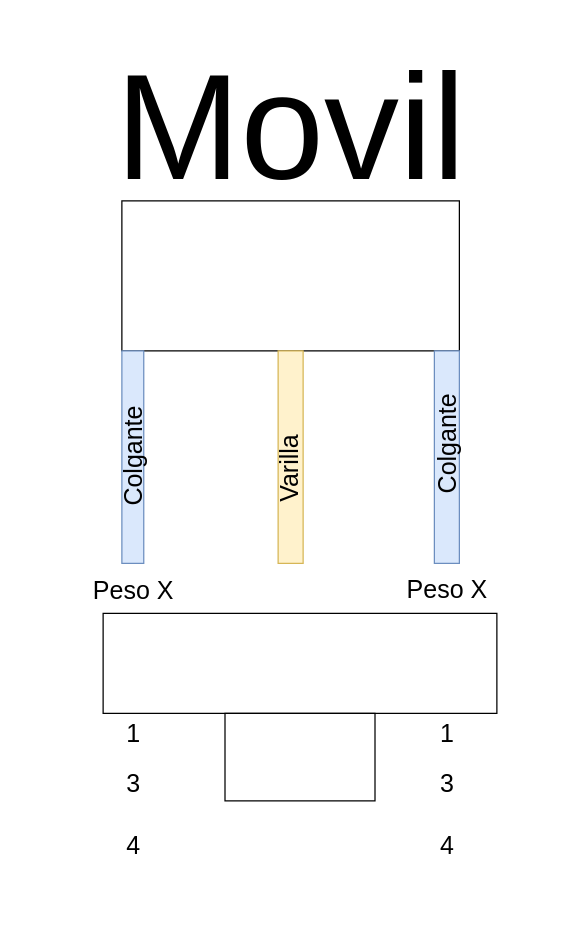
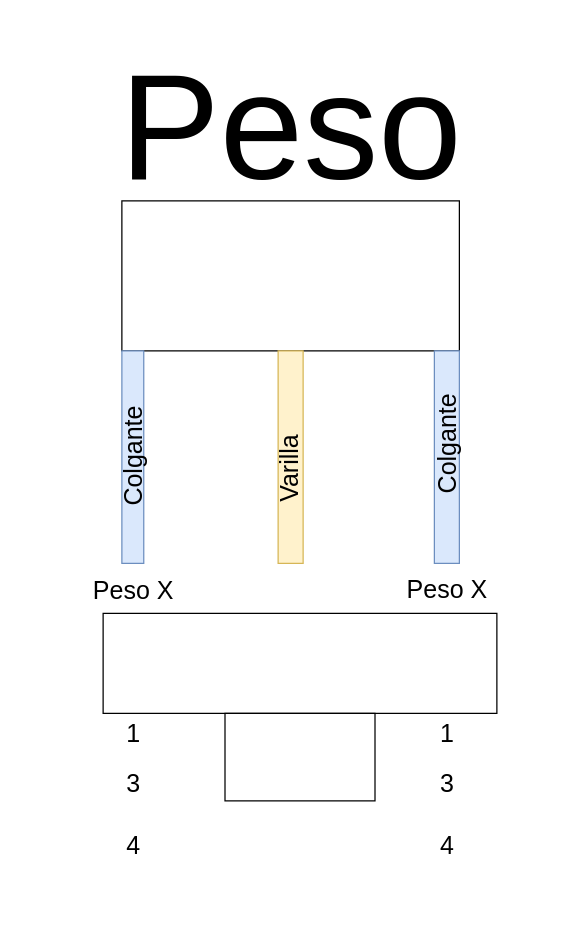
node "Movil": label "Movil" -> "Peso"
